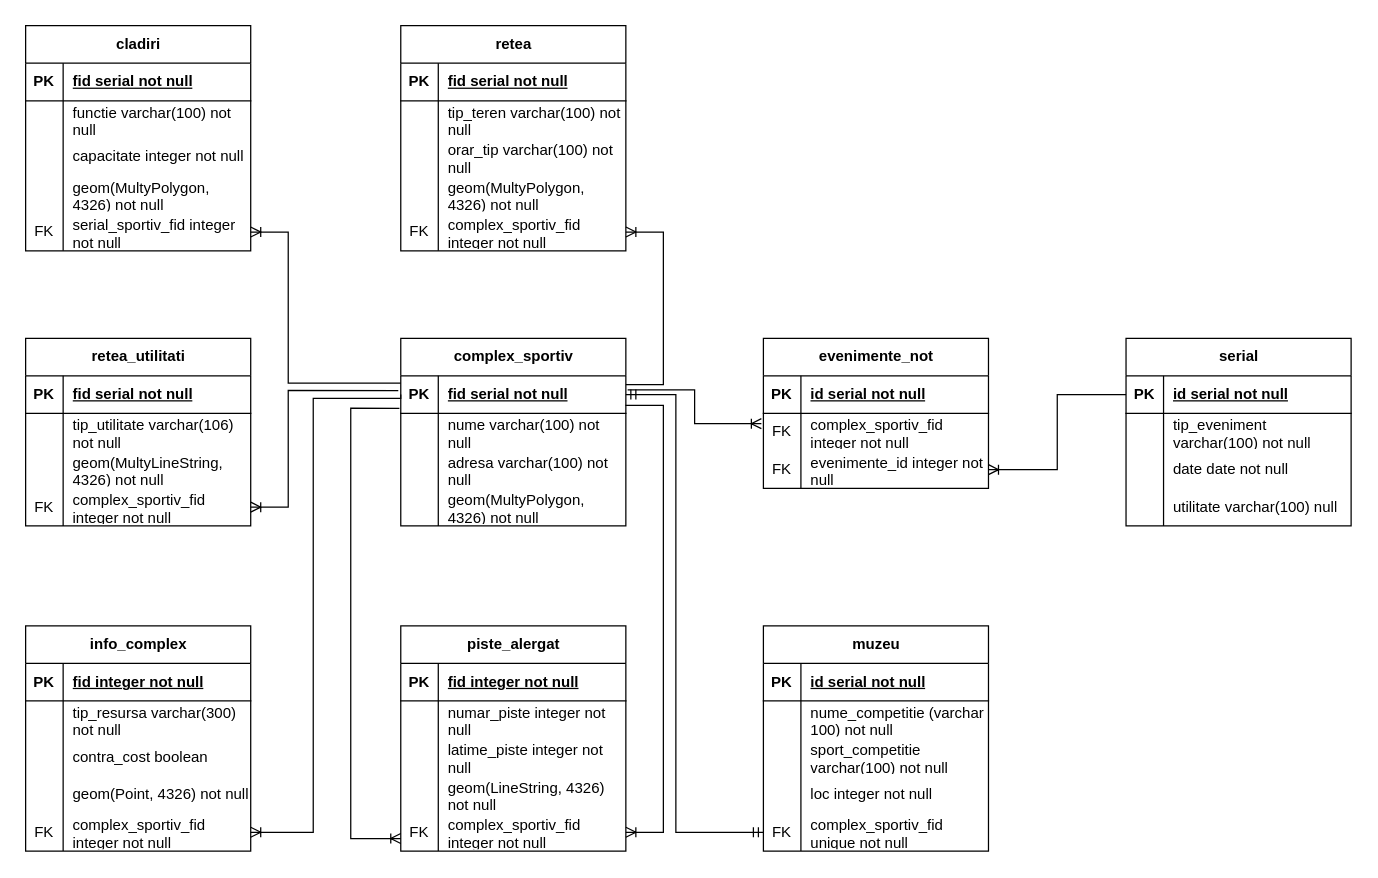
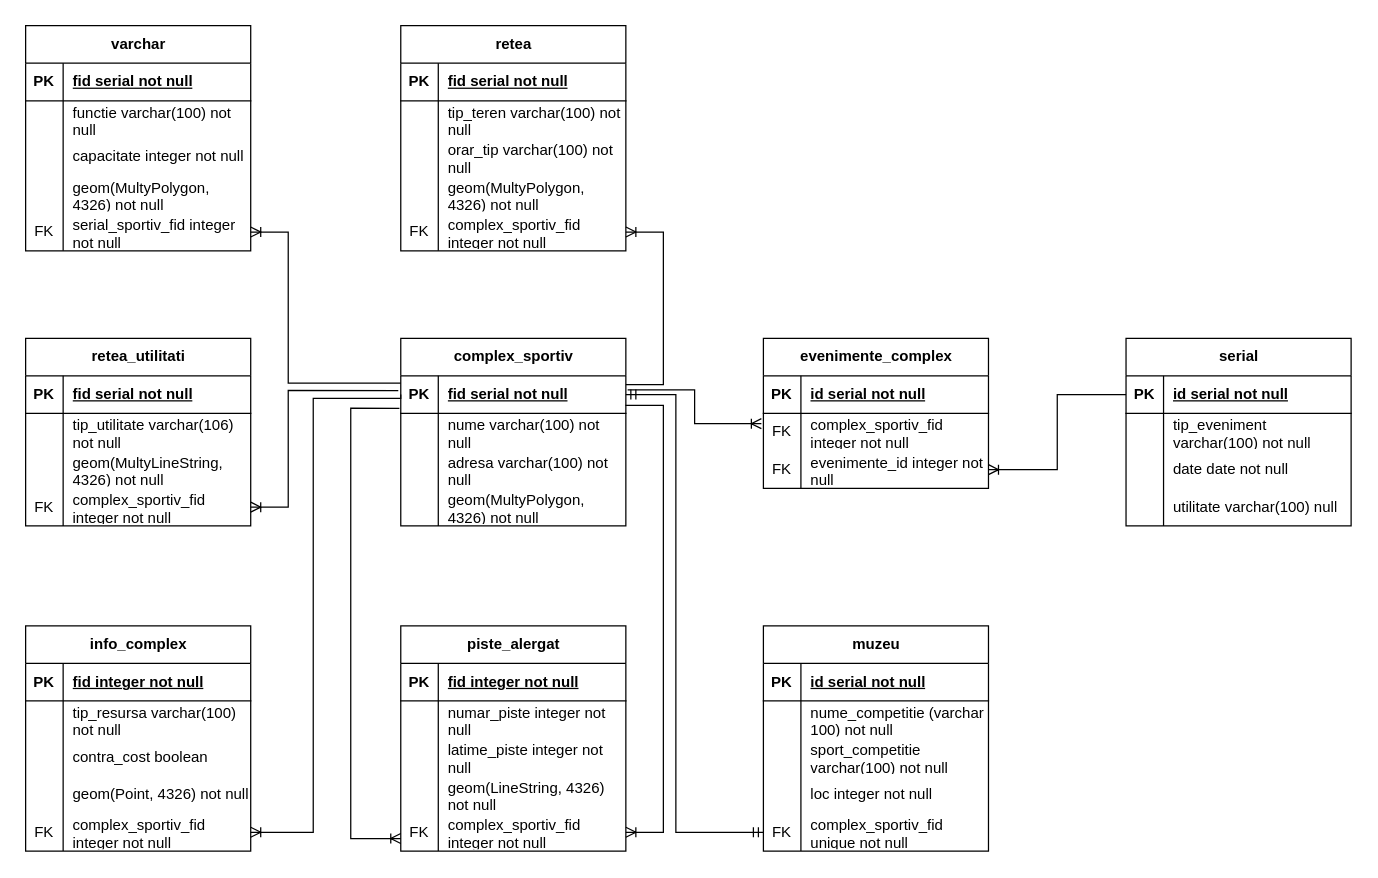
node "cladiri": label "cladiri" -> "varchar"
node "evenimente_not": label "evenimente_not" -> "evenimente_complex"
node "tip_resursa varchar(300) not null": label "tip_resursa varchar(300) not null" -> "tip_resursa varchar(100) not null"
